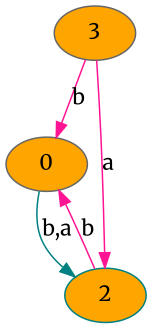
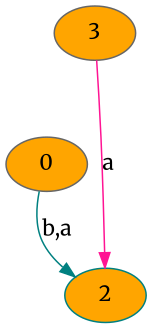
edge "3" -> "0": removed, label "b"
edge "2" -> "0": removed, label "b"
